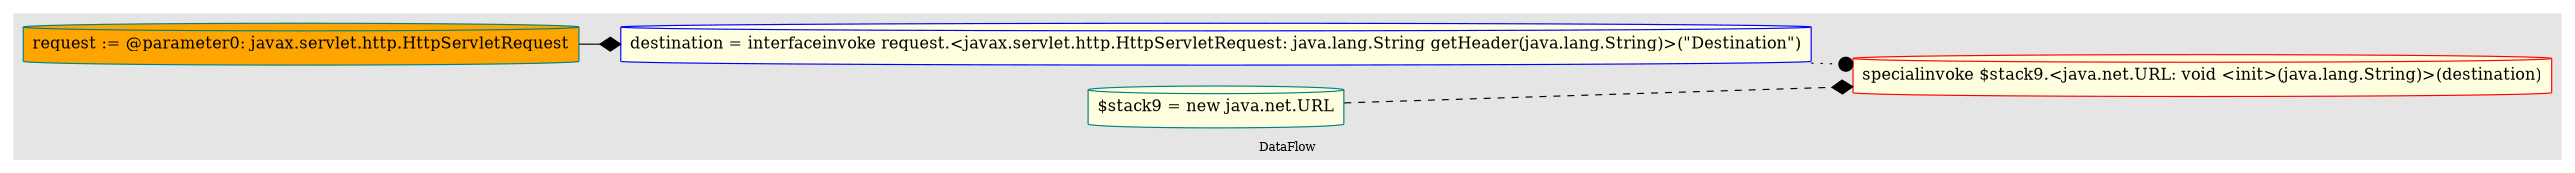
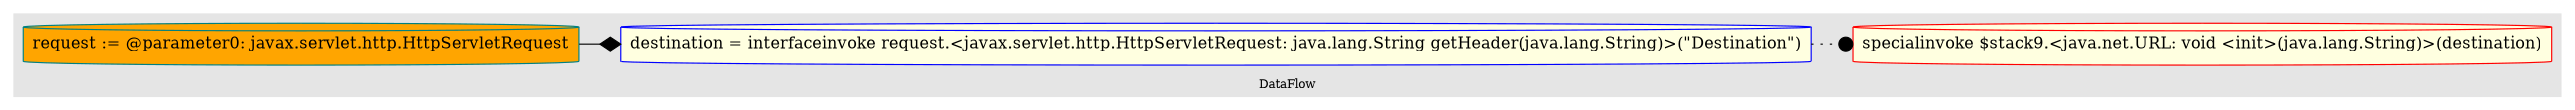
node "$stack9 = new java.net.URL": removed
